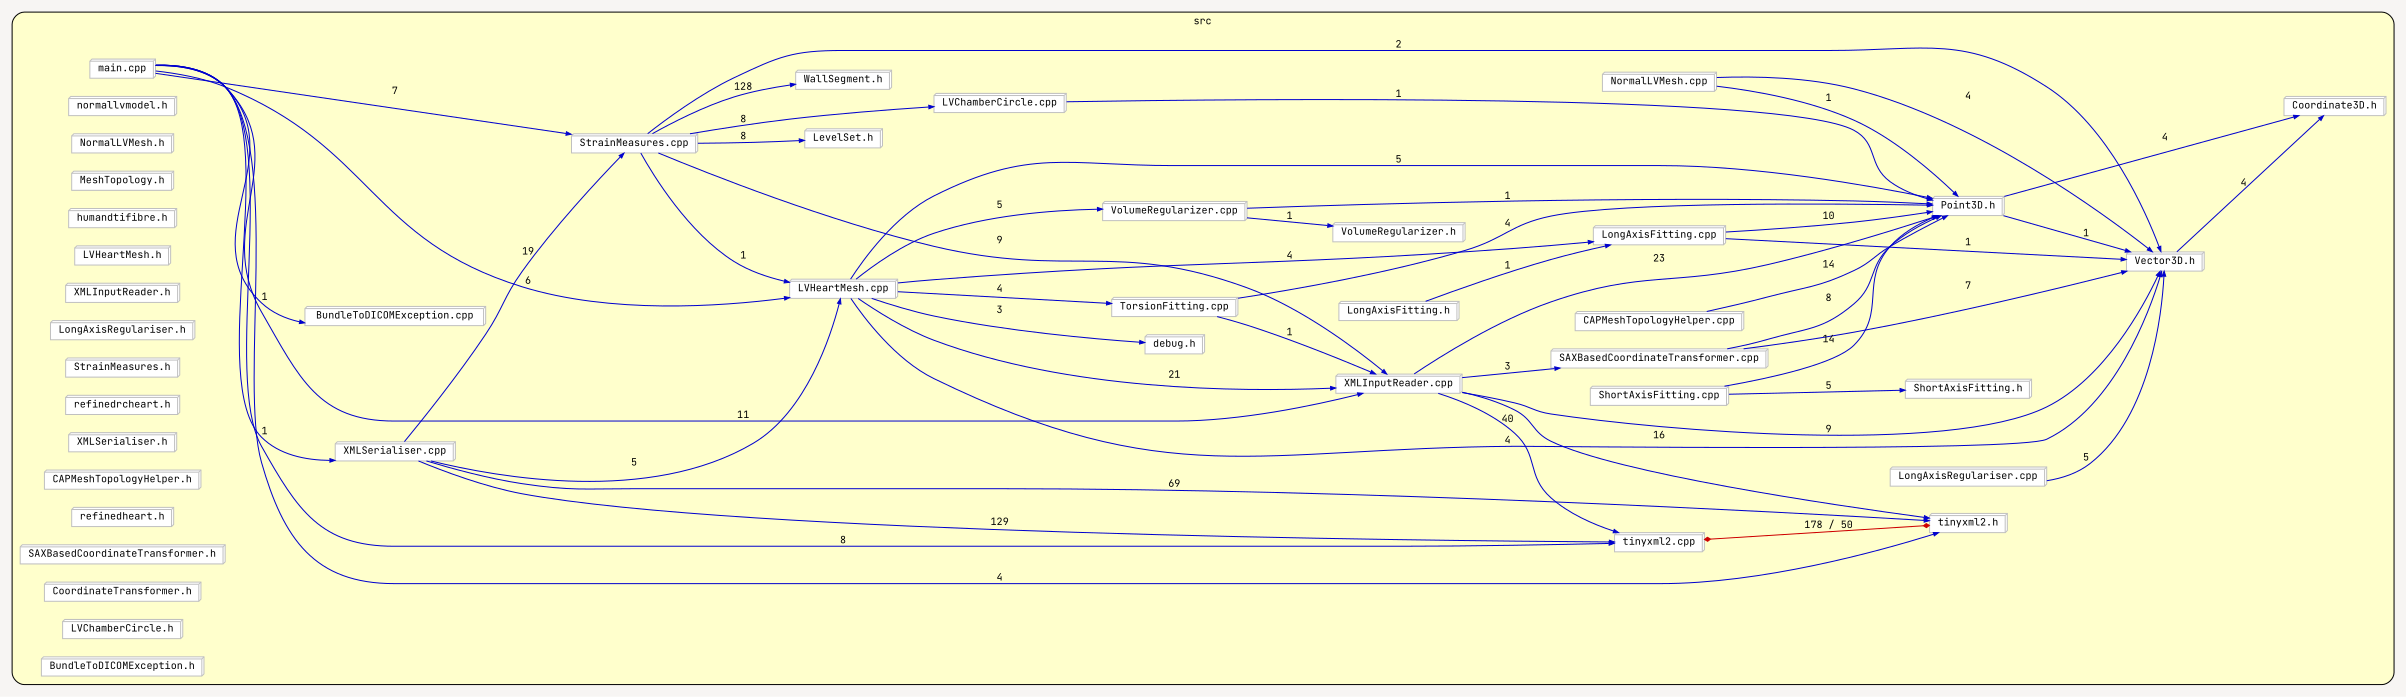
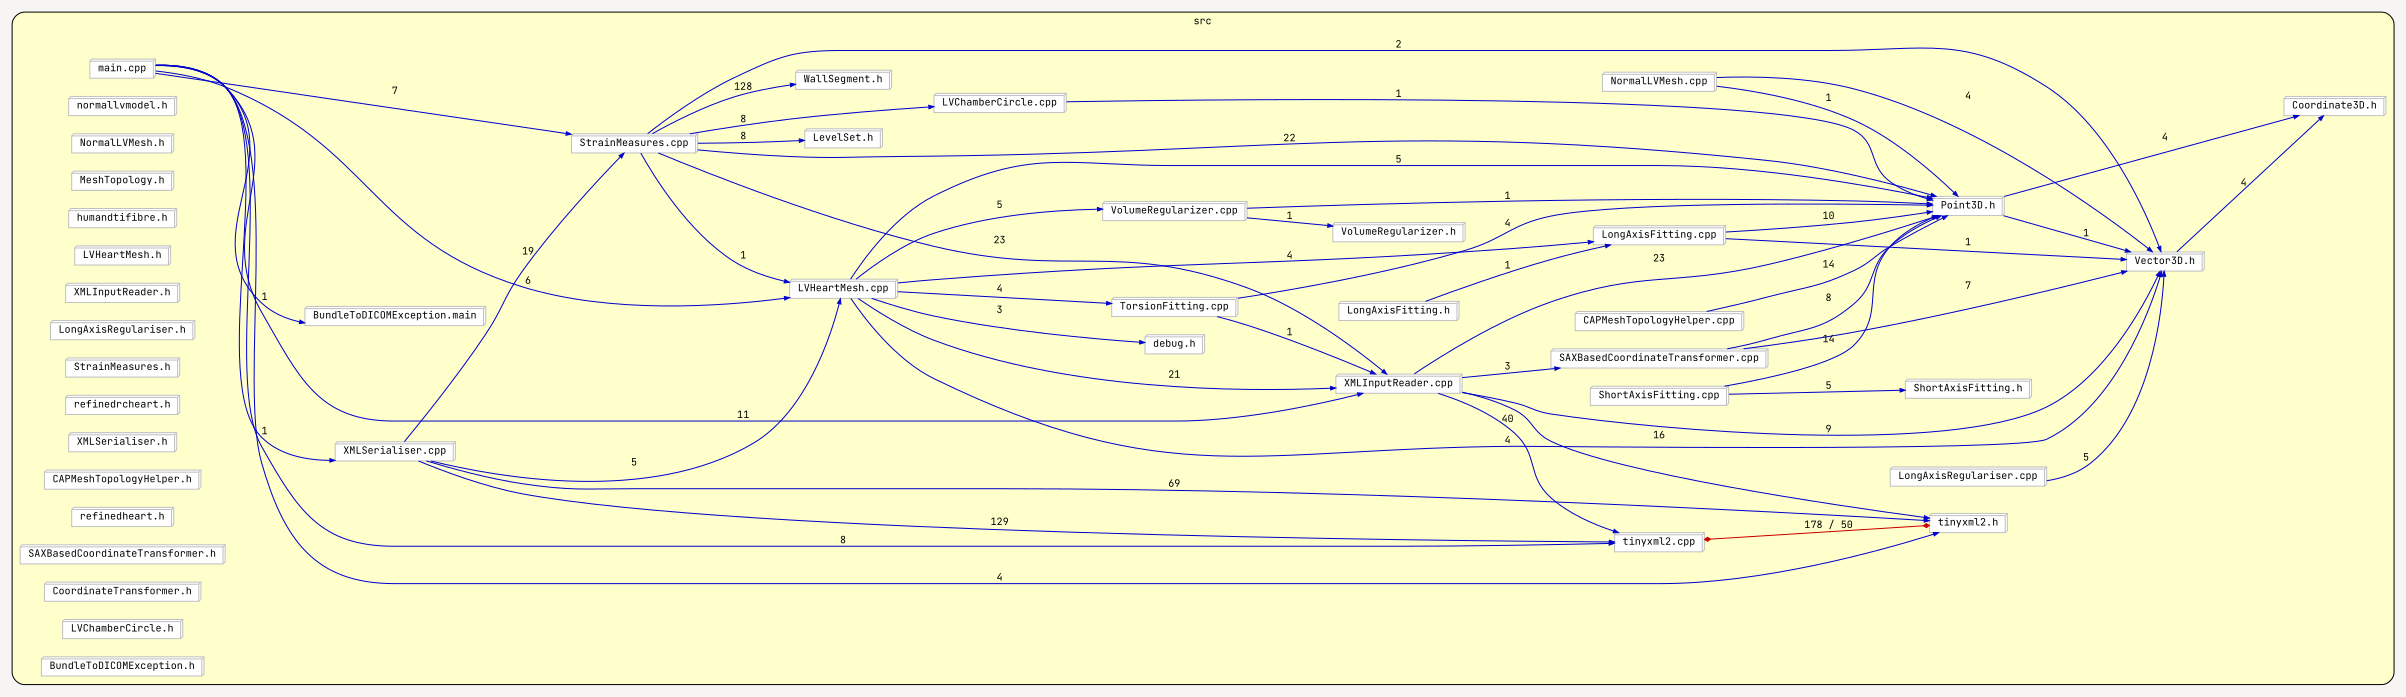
edge "StrainMeasures.cpp" -> "Point3D.h": added, label "22"
edge "StrainMeasures.cpp" -> "XMLInputReader.cpp": label "9" -> "23"
node "BundleToDICOMException.cpp": label "BundleToDICOMException.cpp" -> "BundleToDICOMException.main"
